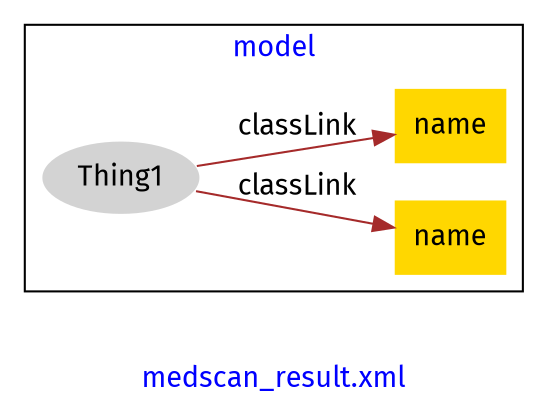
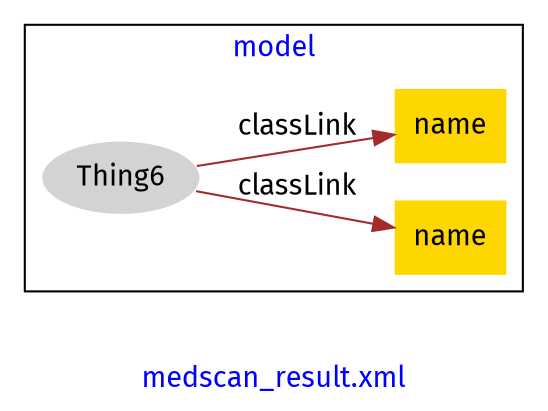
node "Thing1": label "Thing1" -> "Thing6"
